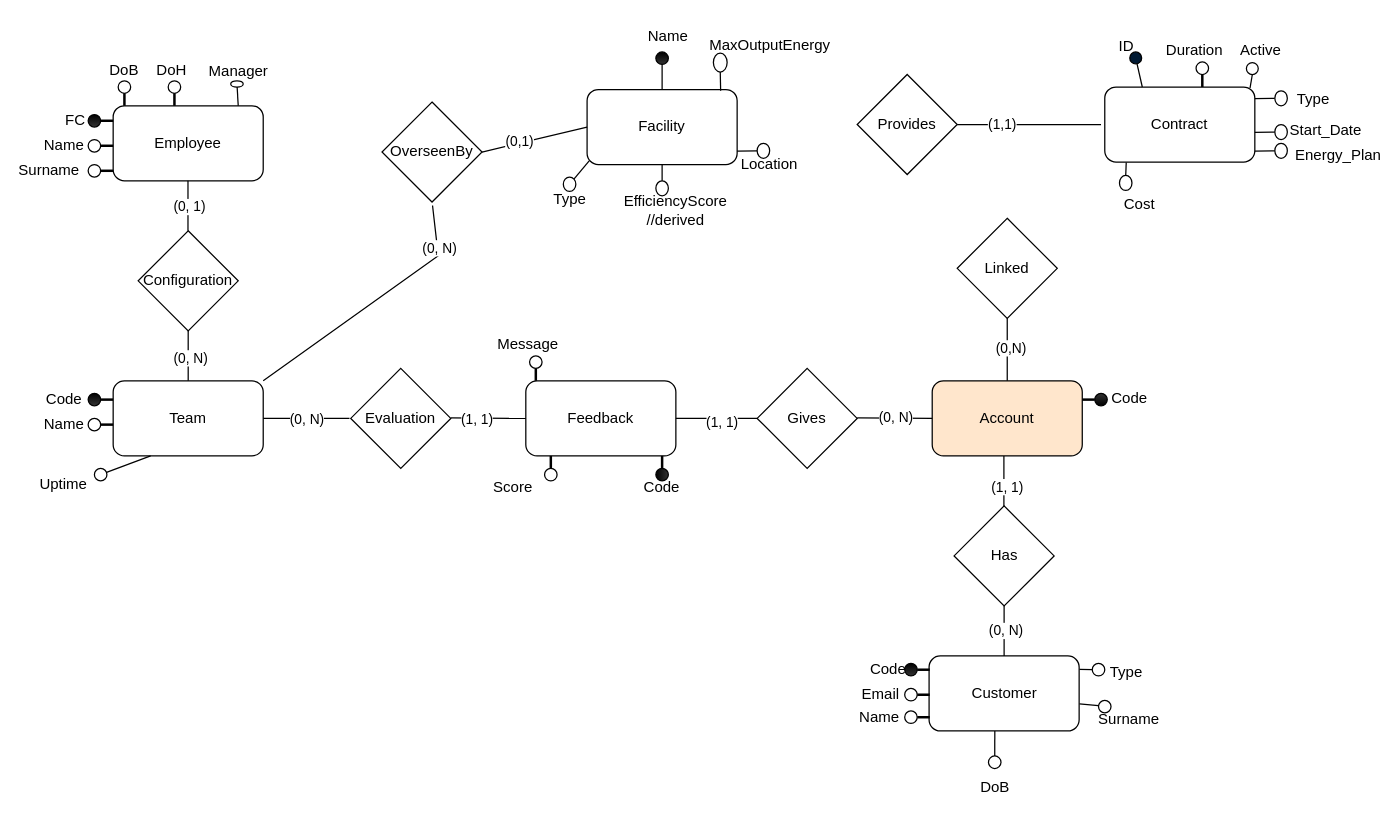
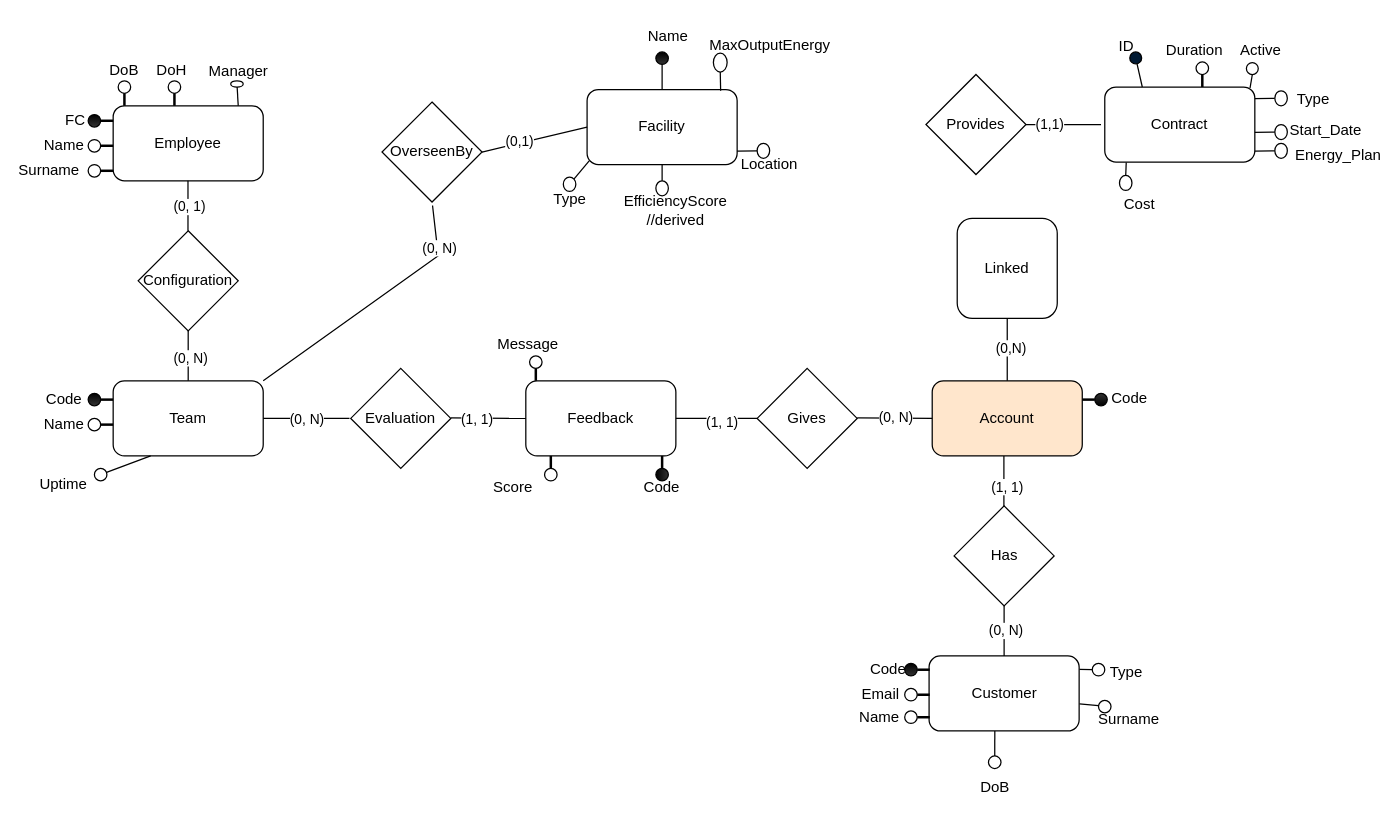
node "Provides": moved (907, 124) -> (976, 124)
node "Linked": shape diamond -> rounded rectangle
